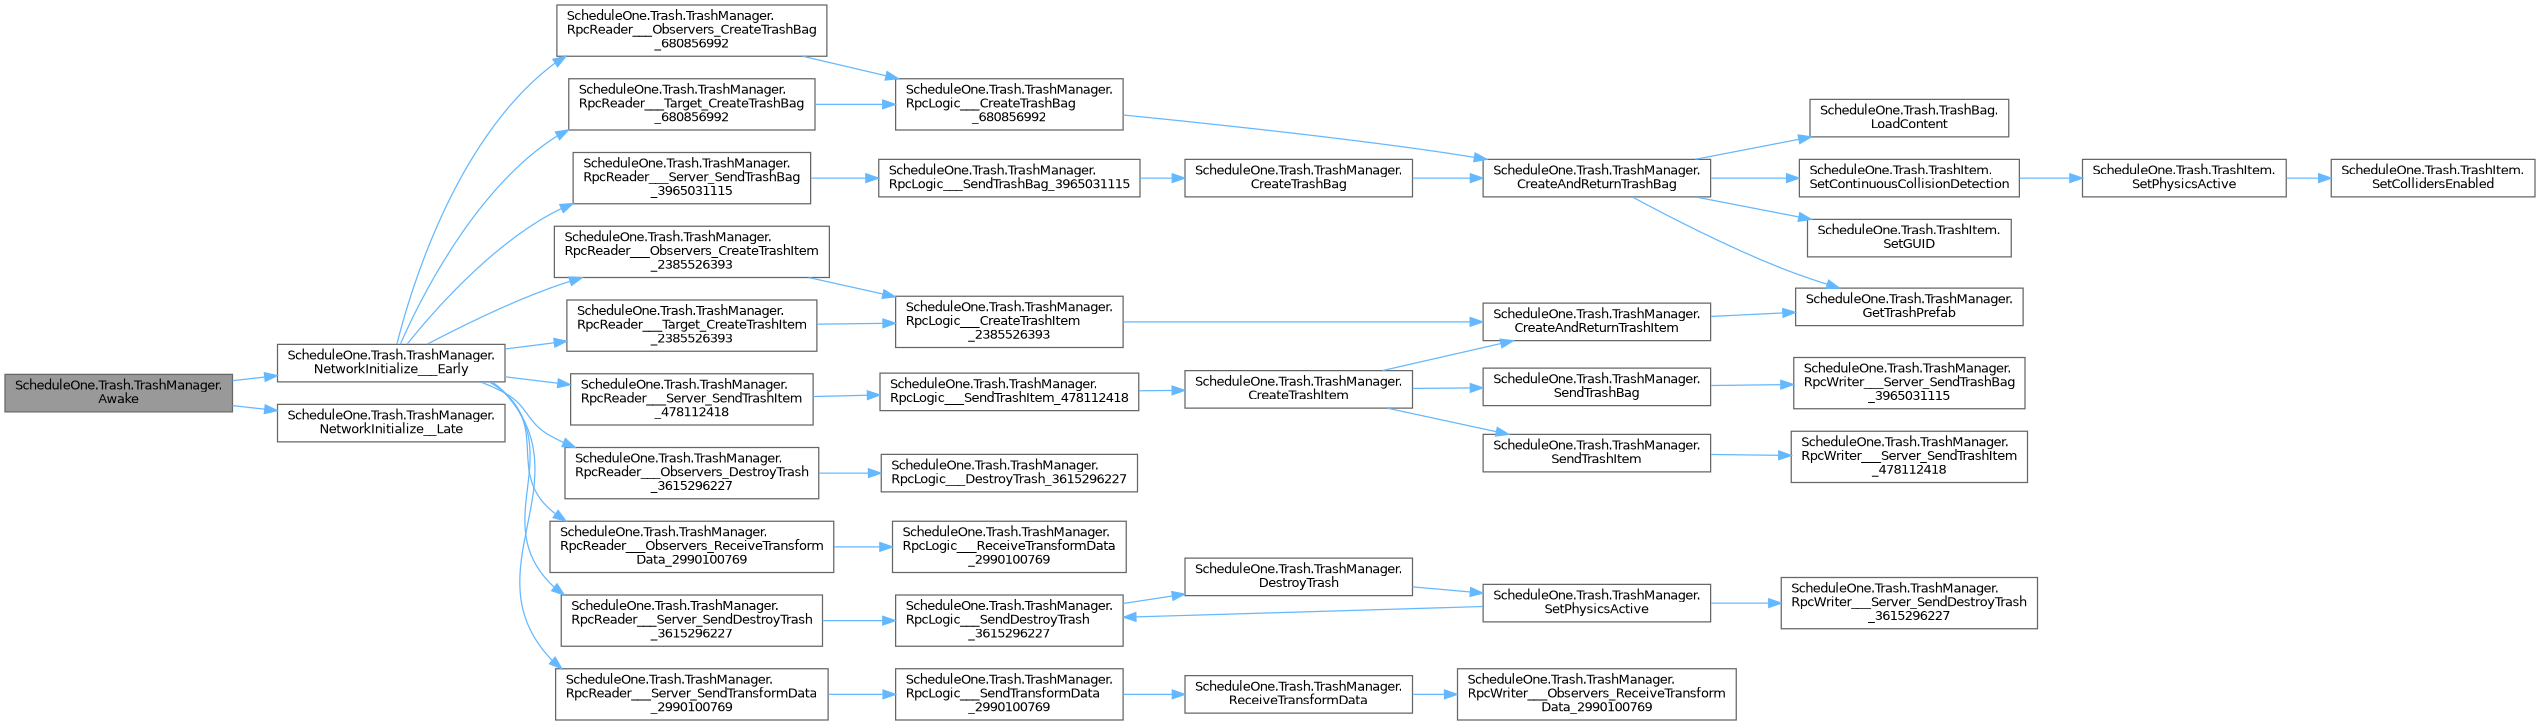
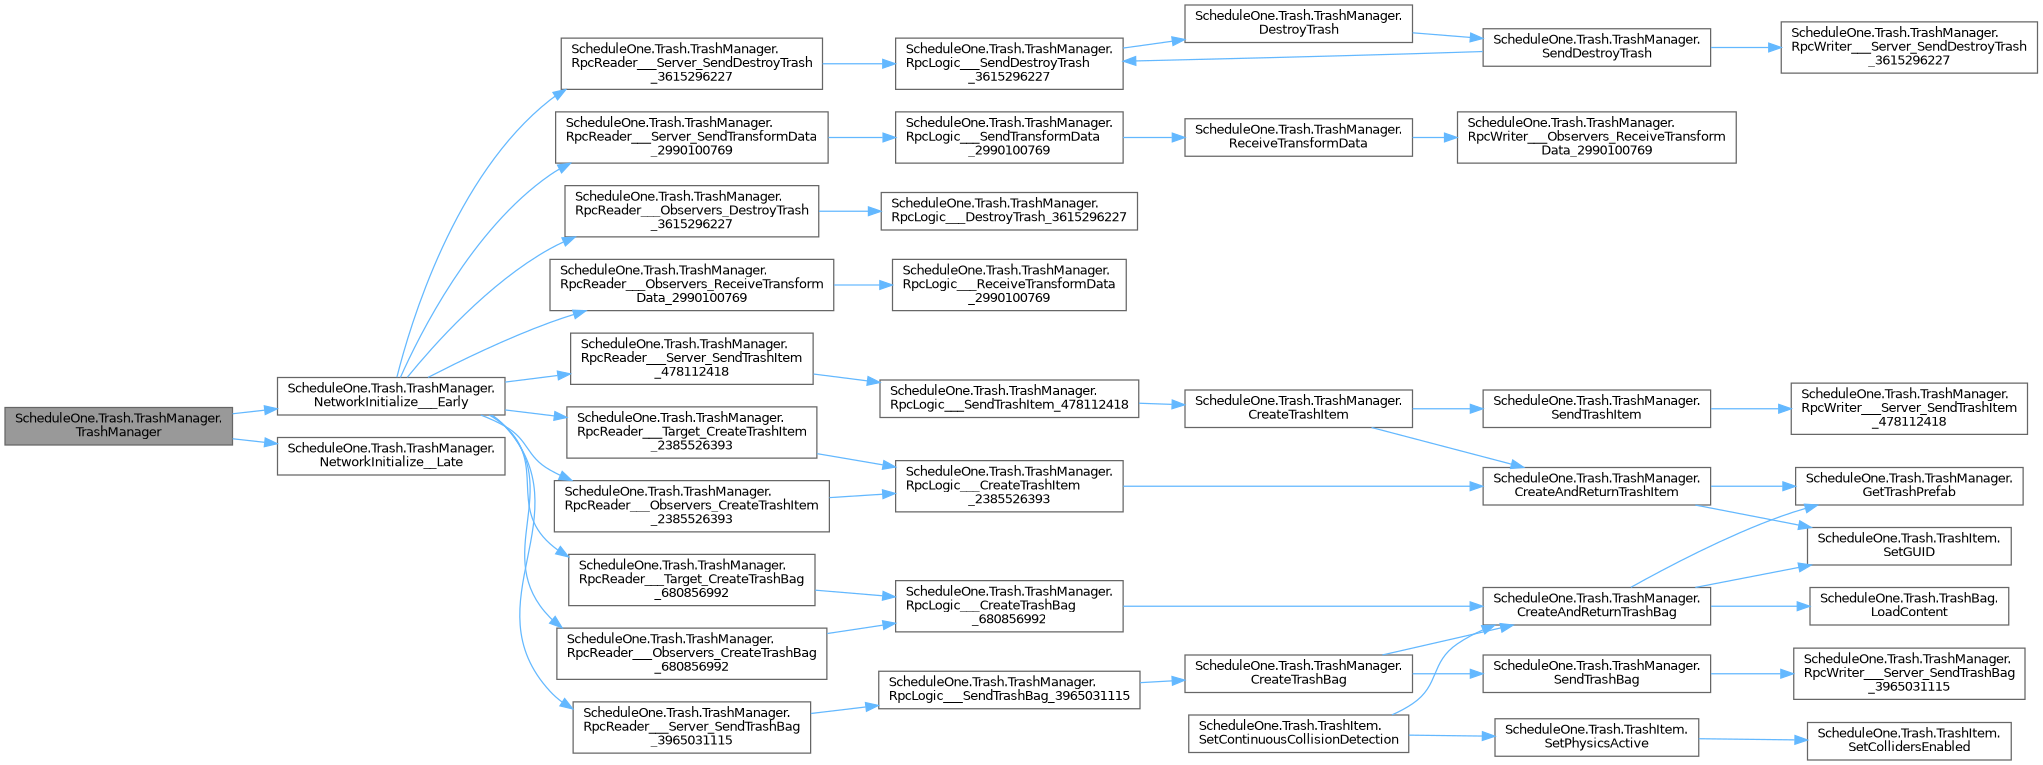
edge "ScheduleOne.Trash.TrashManager. CreateAndReturnTrashBag" -> "ScheduleOne.Trash.TrashItem. SetContinuousCollisionDetection": reversed
edge "ScheduleOne.Trash.TrashManager. CreateTrashItem" -> "ScheduleOne.Trash.TrashManager. SendTrashBag": now "ScheduleOne.Trash.TrashManager. CreateTrashBag" -> "ScheduleOne.Trash.TrashManager. SendTrashBag"
node "ScheduleOne.Trash.TrashManager. Awake": label "ScheduleOne.Trash.TrashManager. Awake" -> "ScheduleOne.Trash.TrashManager. TrashManager"
edge "ScheduleOne.Trash.TrashManager. CreateAndReturnTrashItem" -> "ScheduleOne.Trash.TrashItem. SetGUID": added
node "ScheduleOne.Trash.TrashManager. SetPhysicsActive": label "ScheduleOne.Trash.TrashManager. SetPhysicsActive" -> "ScheduleOne.Trash.TrashManager. SendDestroyTrash"
